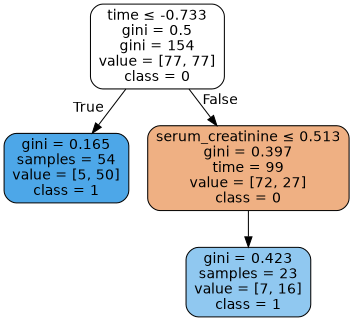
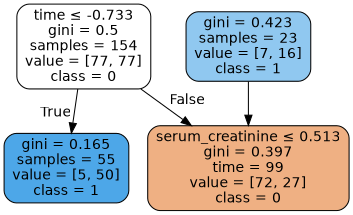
node "time ≤ -0.733": text "gini = 154" -> "samples = 154"
node "gini = 0.165": text "samples = 54" -> "samples = 55"
edge "serum_creatinine ≤ 0.513" -> "gini = 0.423": reversed
